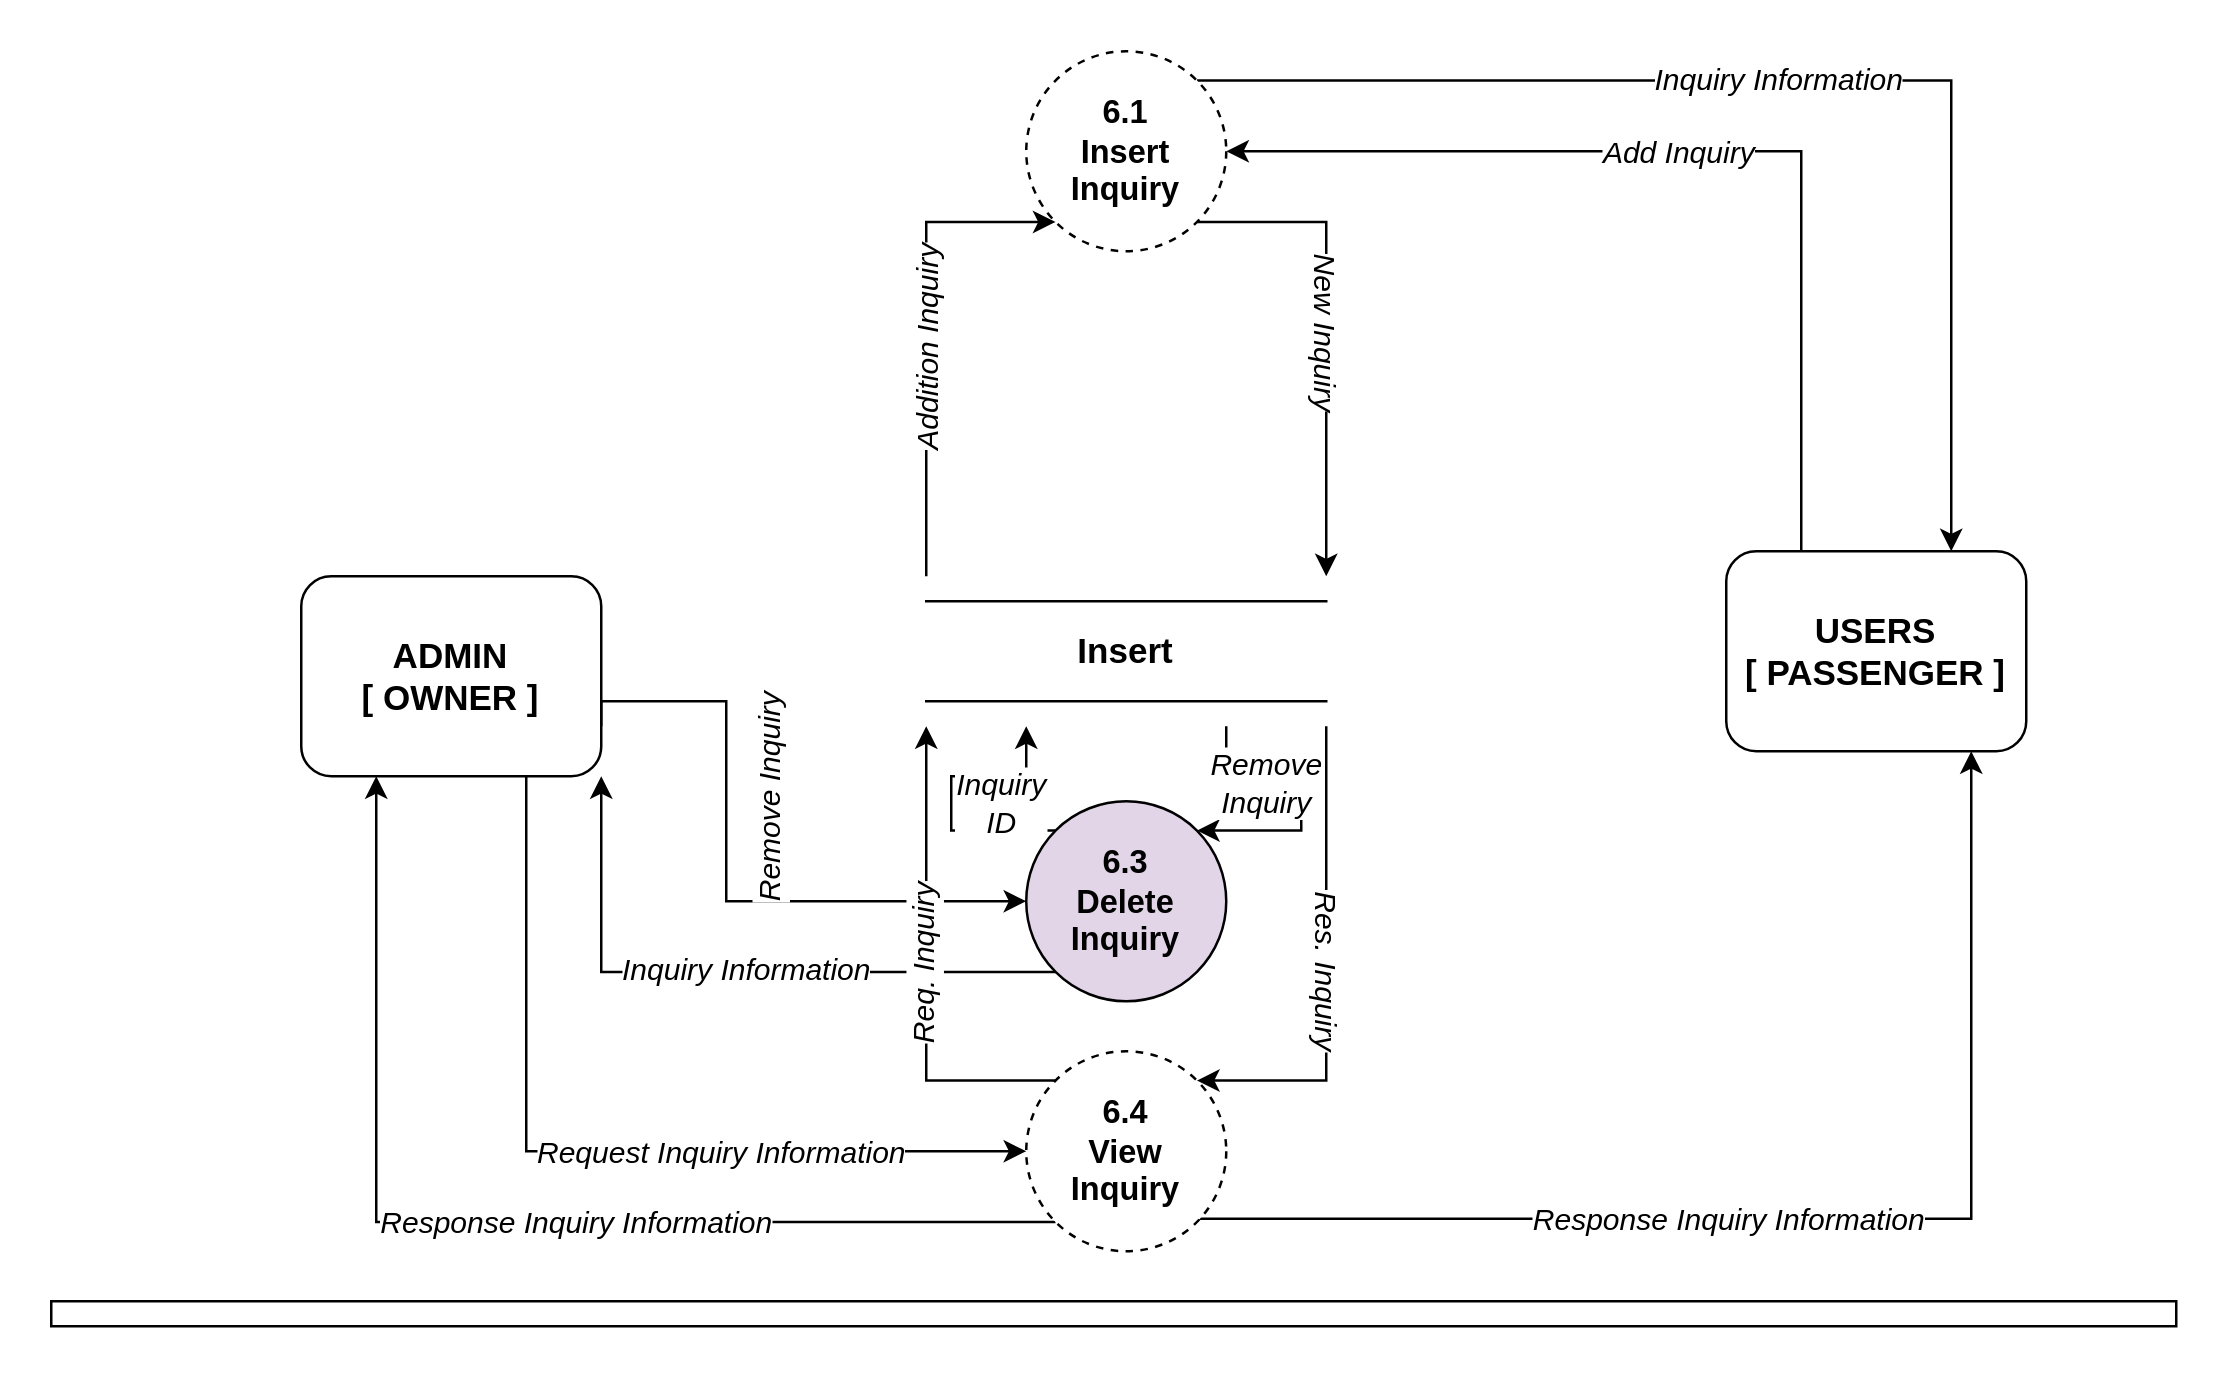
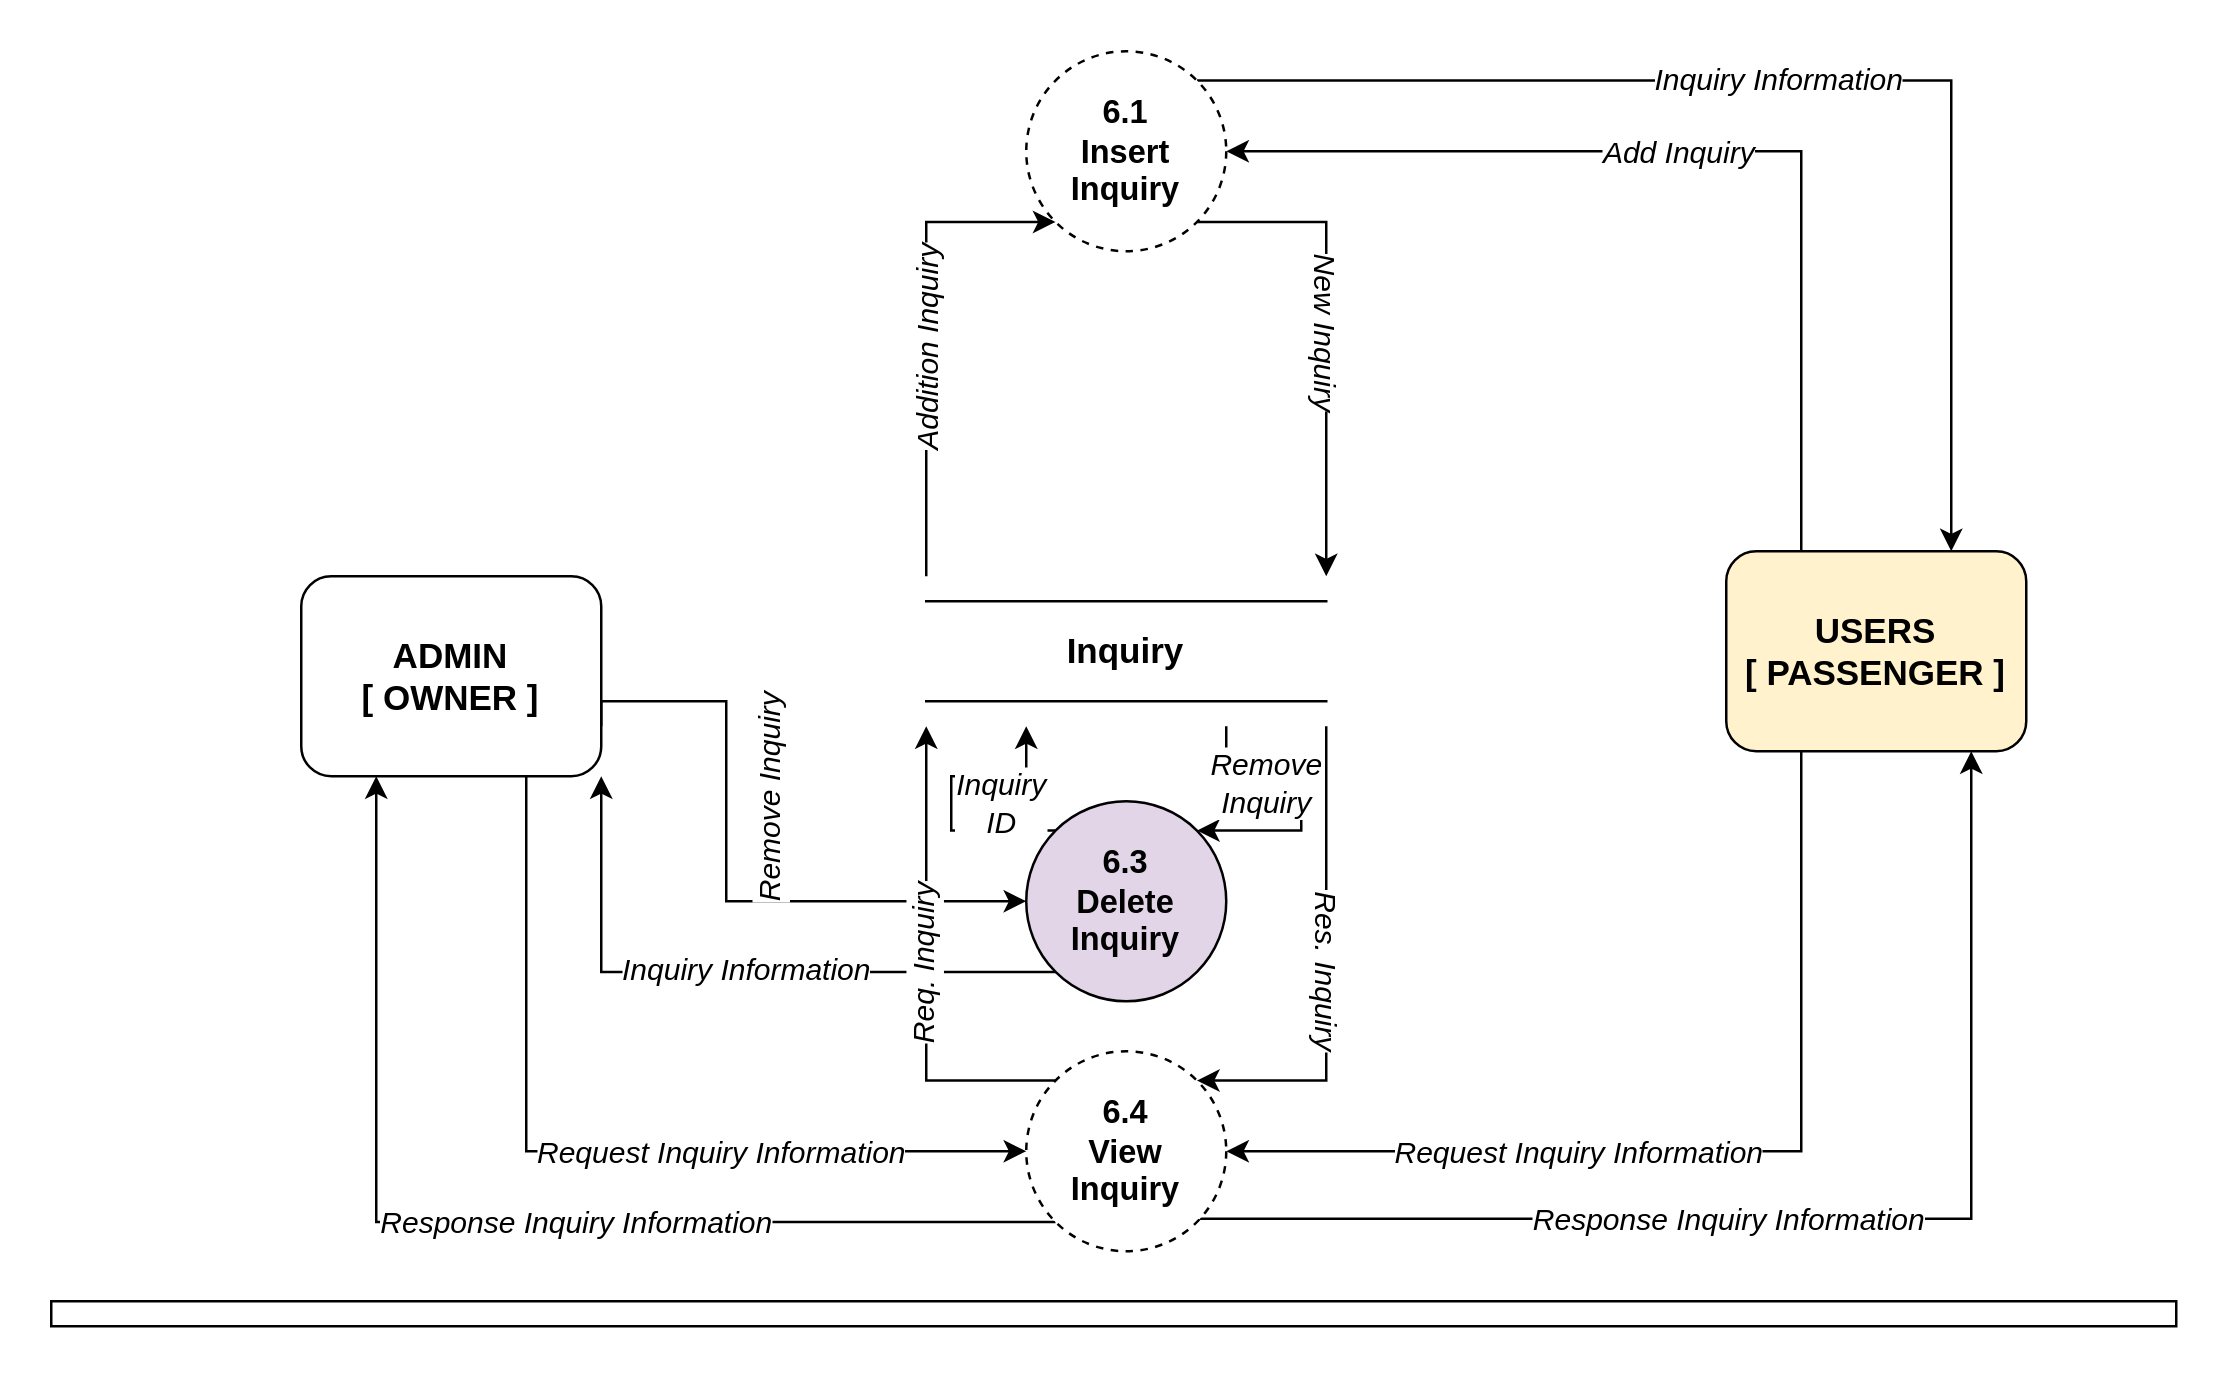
node "Insert": label "Insert" -> "Inquiry"
node "USERS[ PASSENGER ]": fillcolor #ffffff -> #fff2cc
edge "USERS[ PASSENGER ]" -> "6.4ViewInquiry": added, label "Request Inquiry Information"
